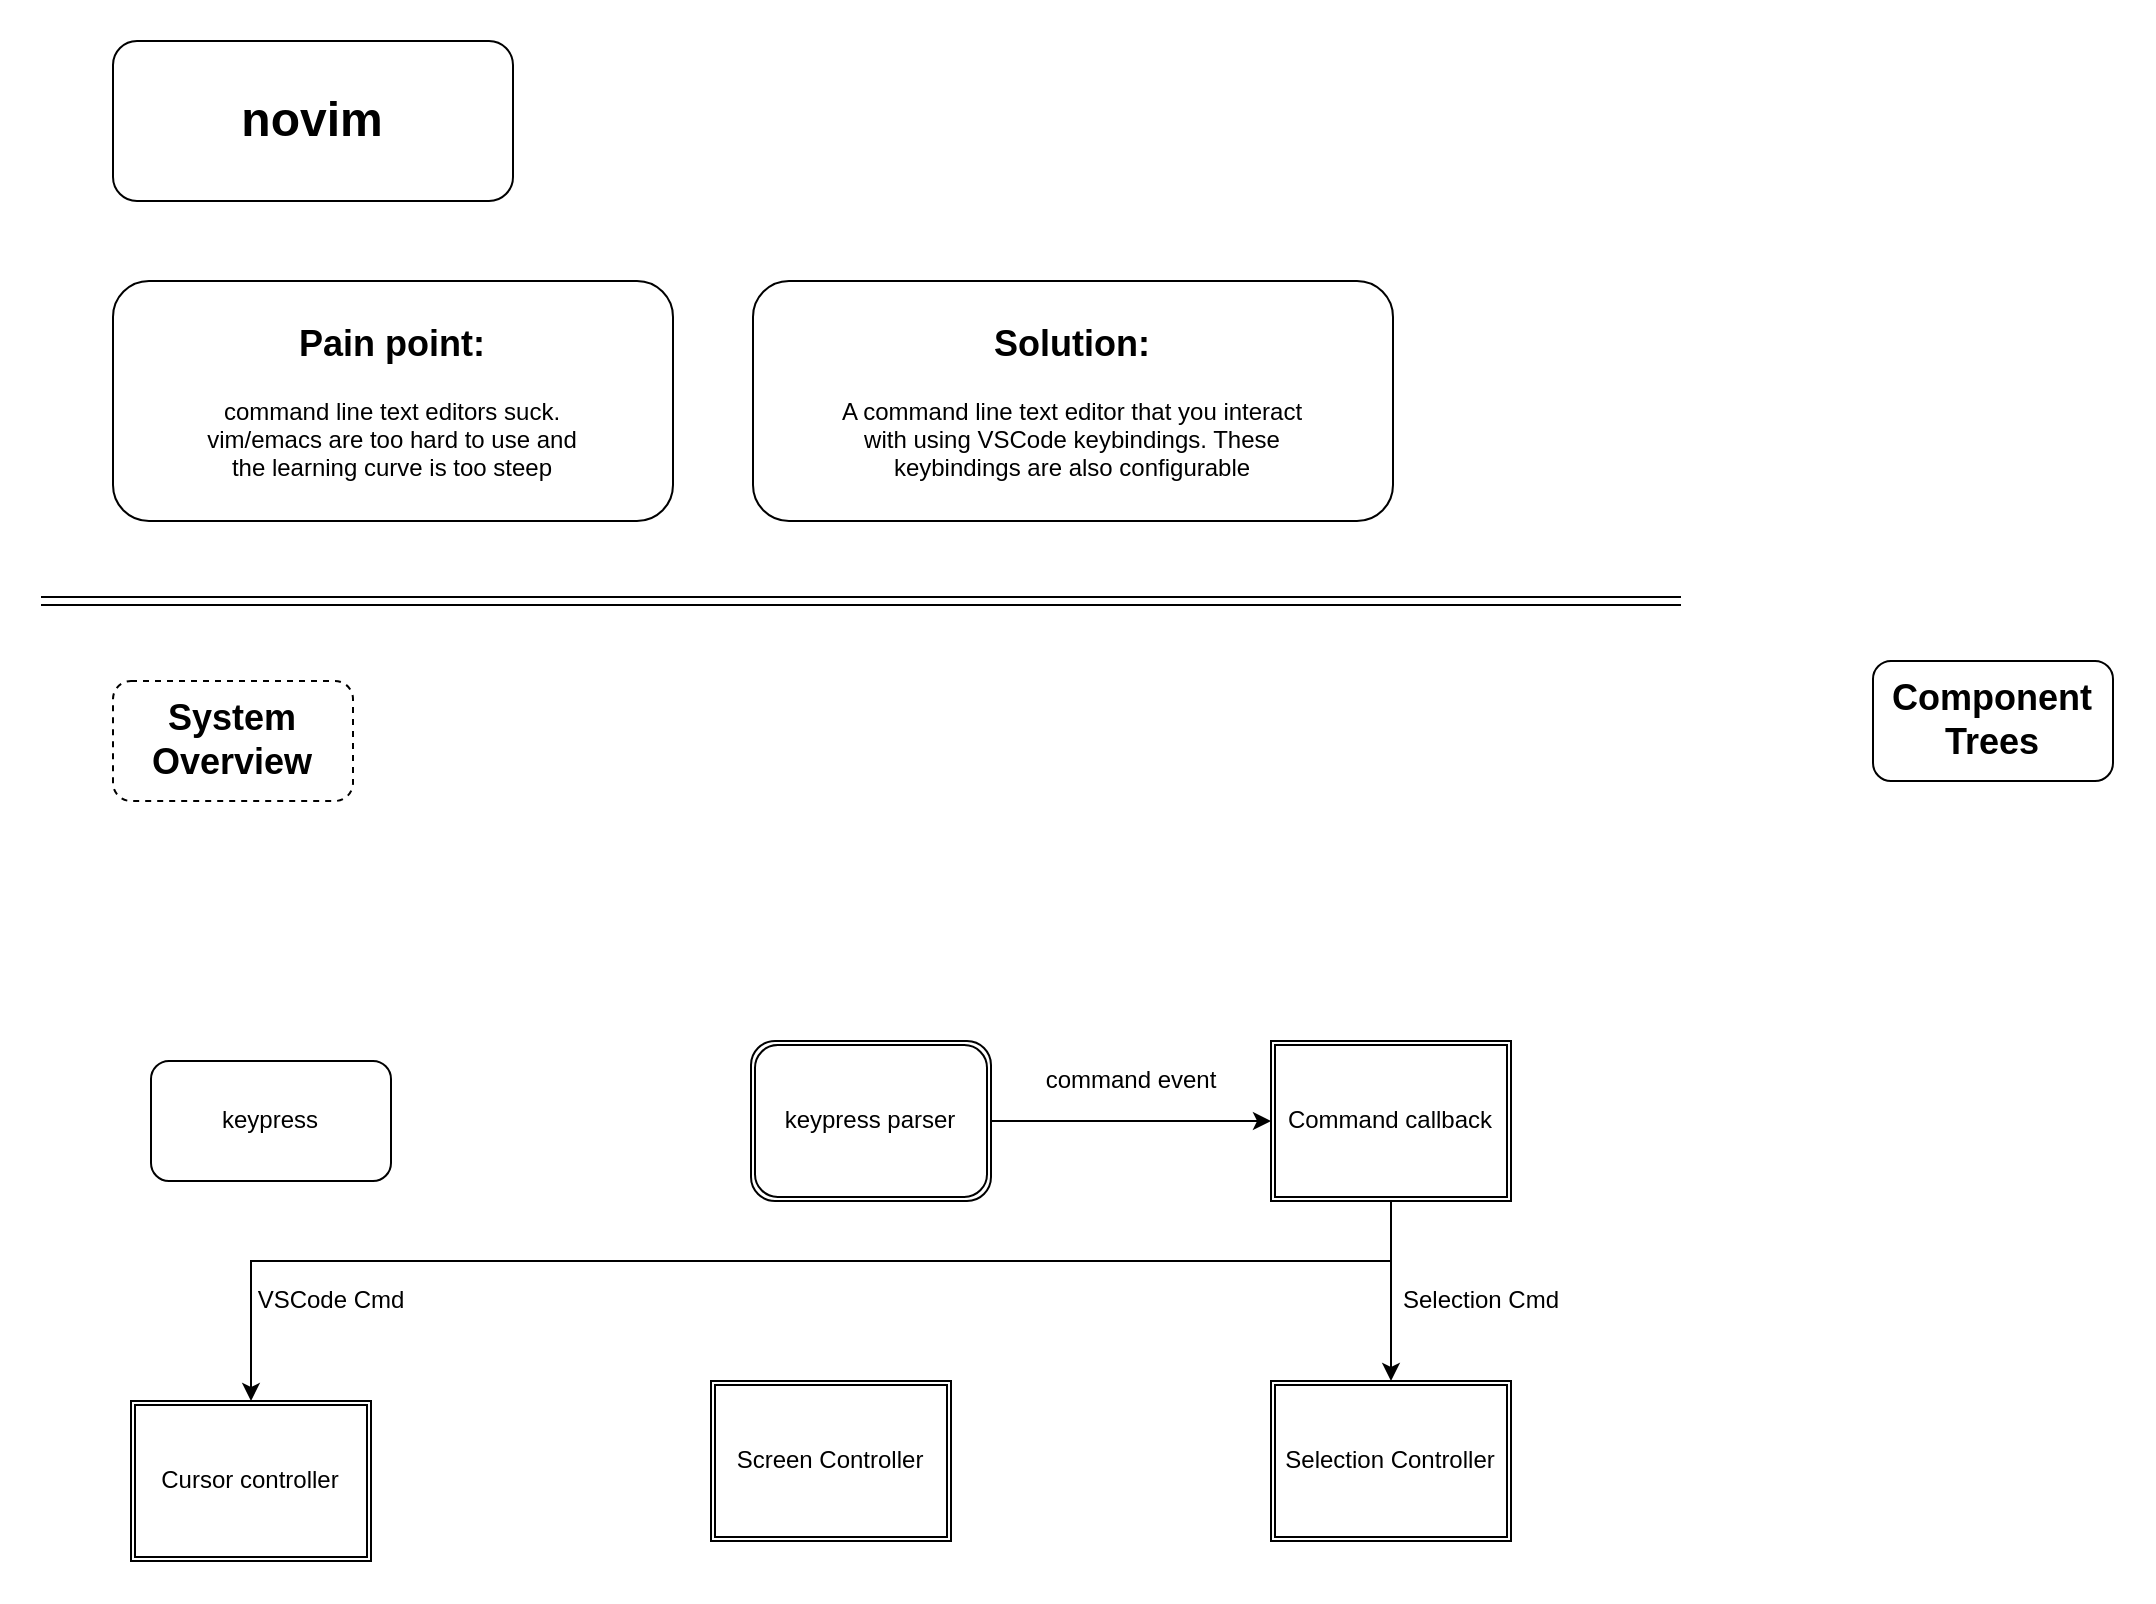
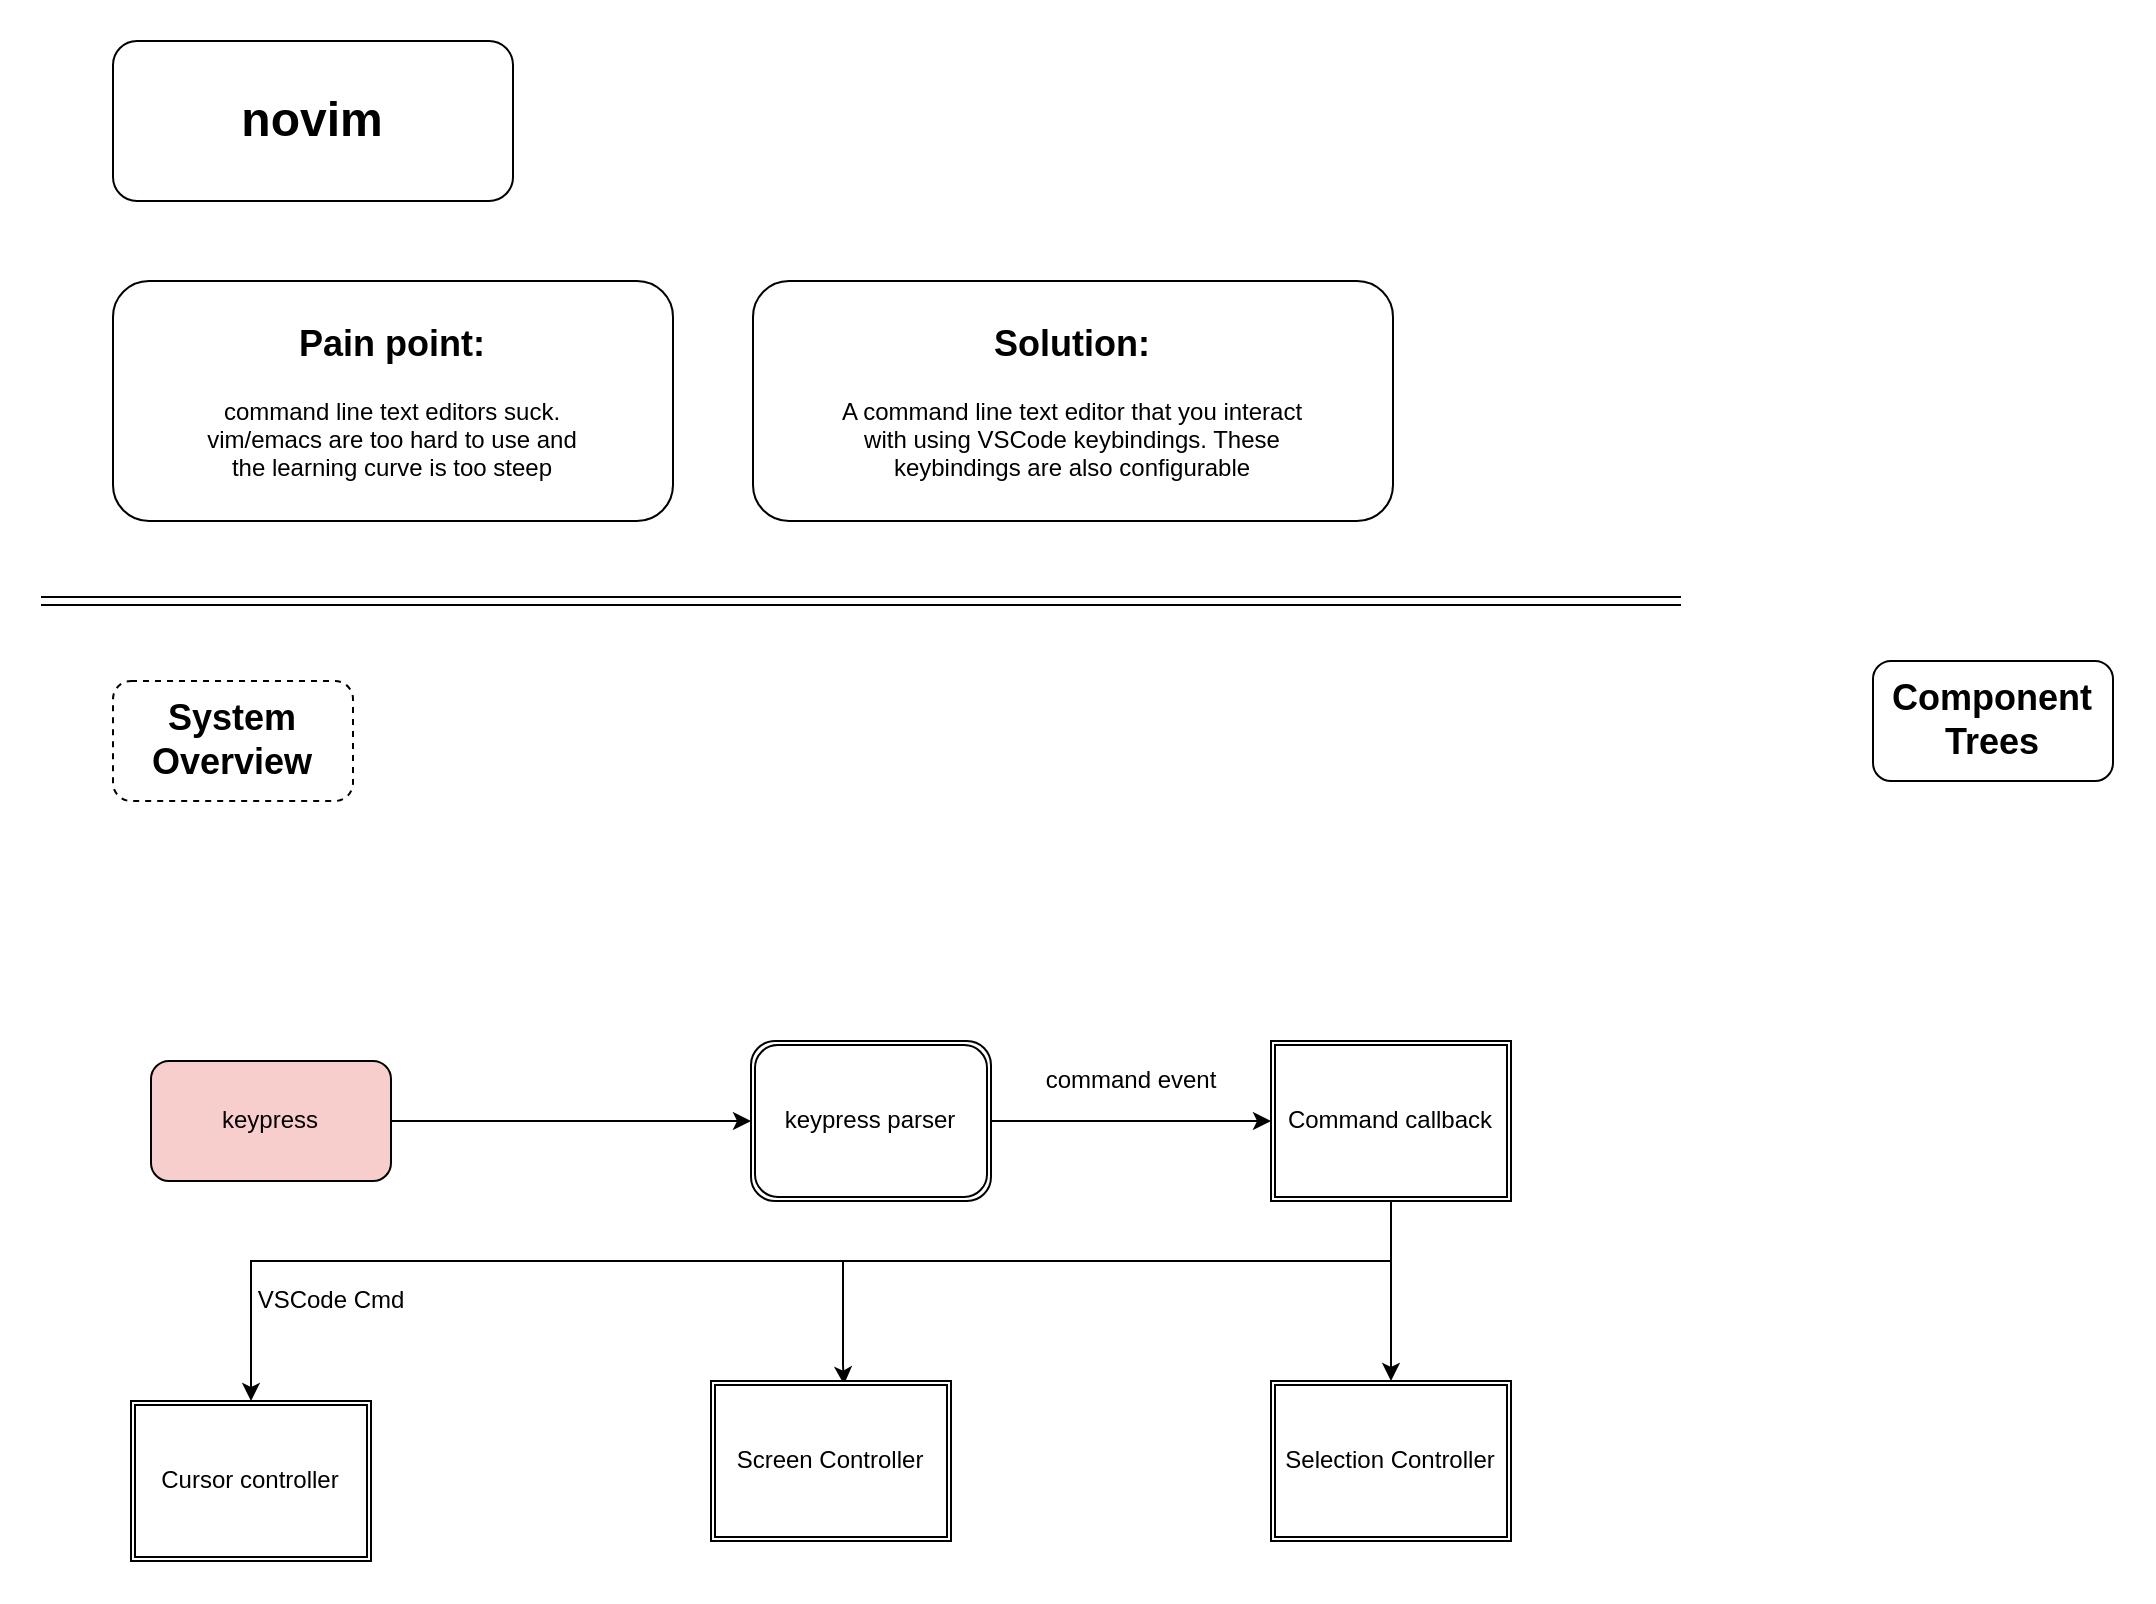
node "keypress": fillcolor #ffffff -> #f8cecc
edge "keypress" -> "keypress parser": added
node "Selection Cmd": removed
edge "Command callback" -> "Screen Controller": added
